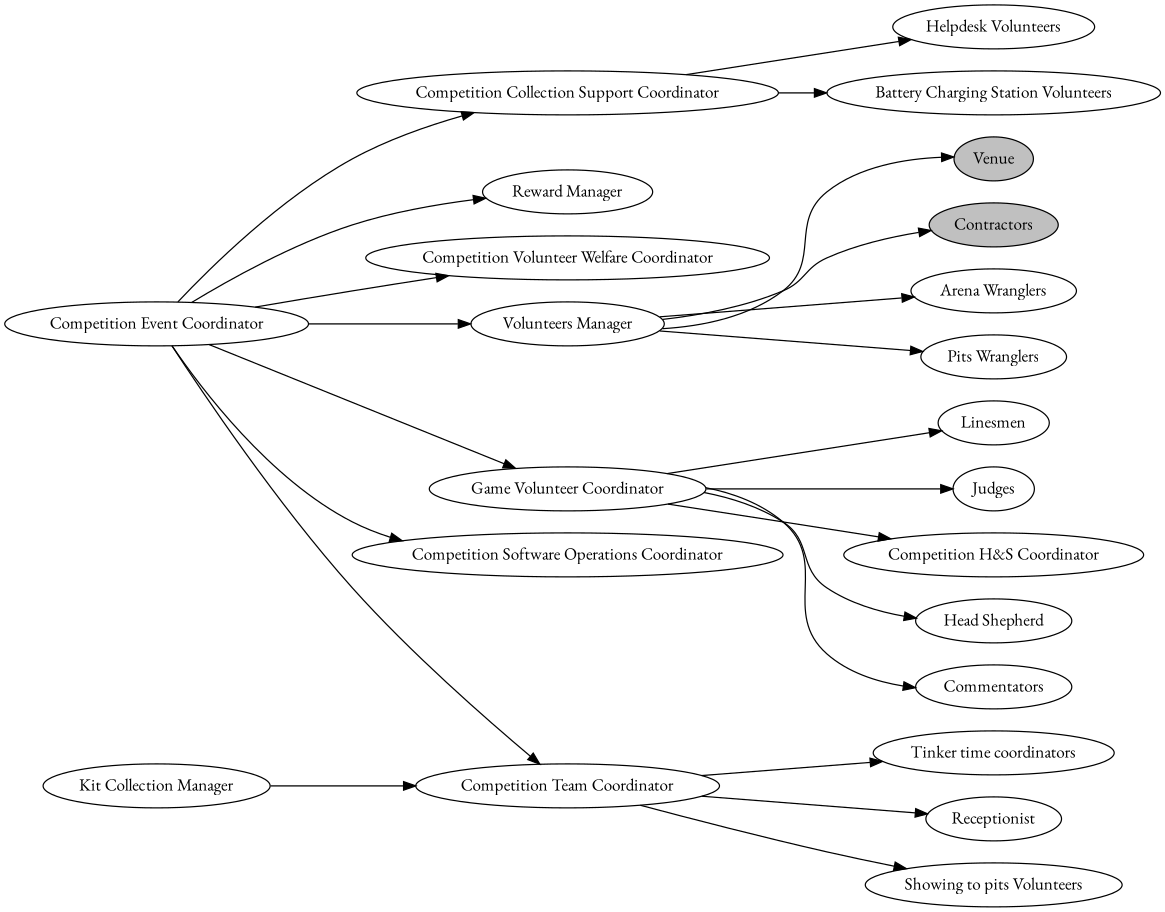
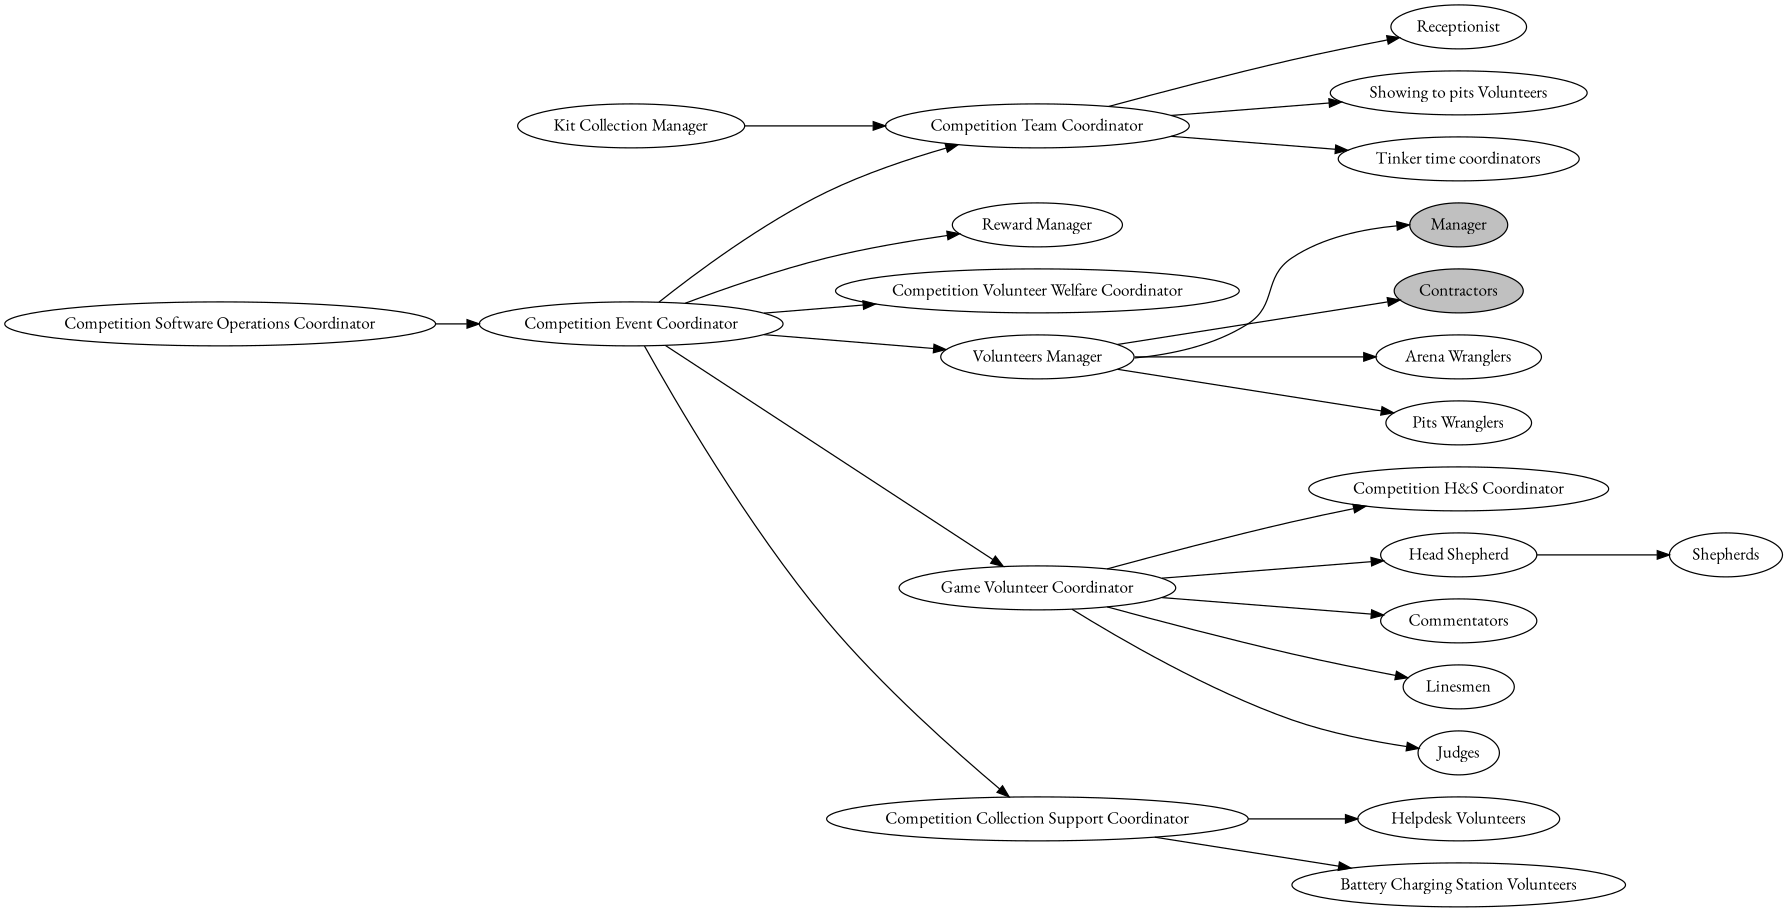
node "Venue": label "Venue" -> "Manager"
edge "Competition Event Coordinator" -> "Competition Software Operations Coordinator": reversed
node "Shepherds": added
